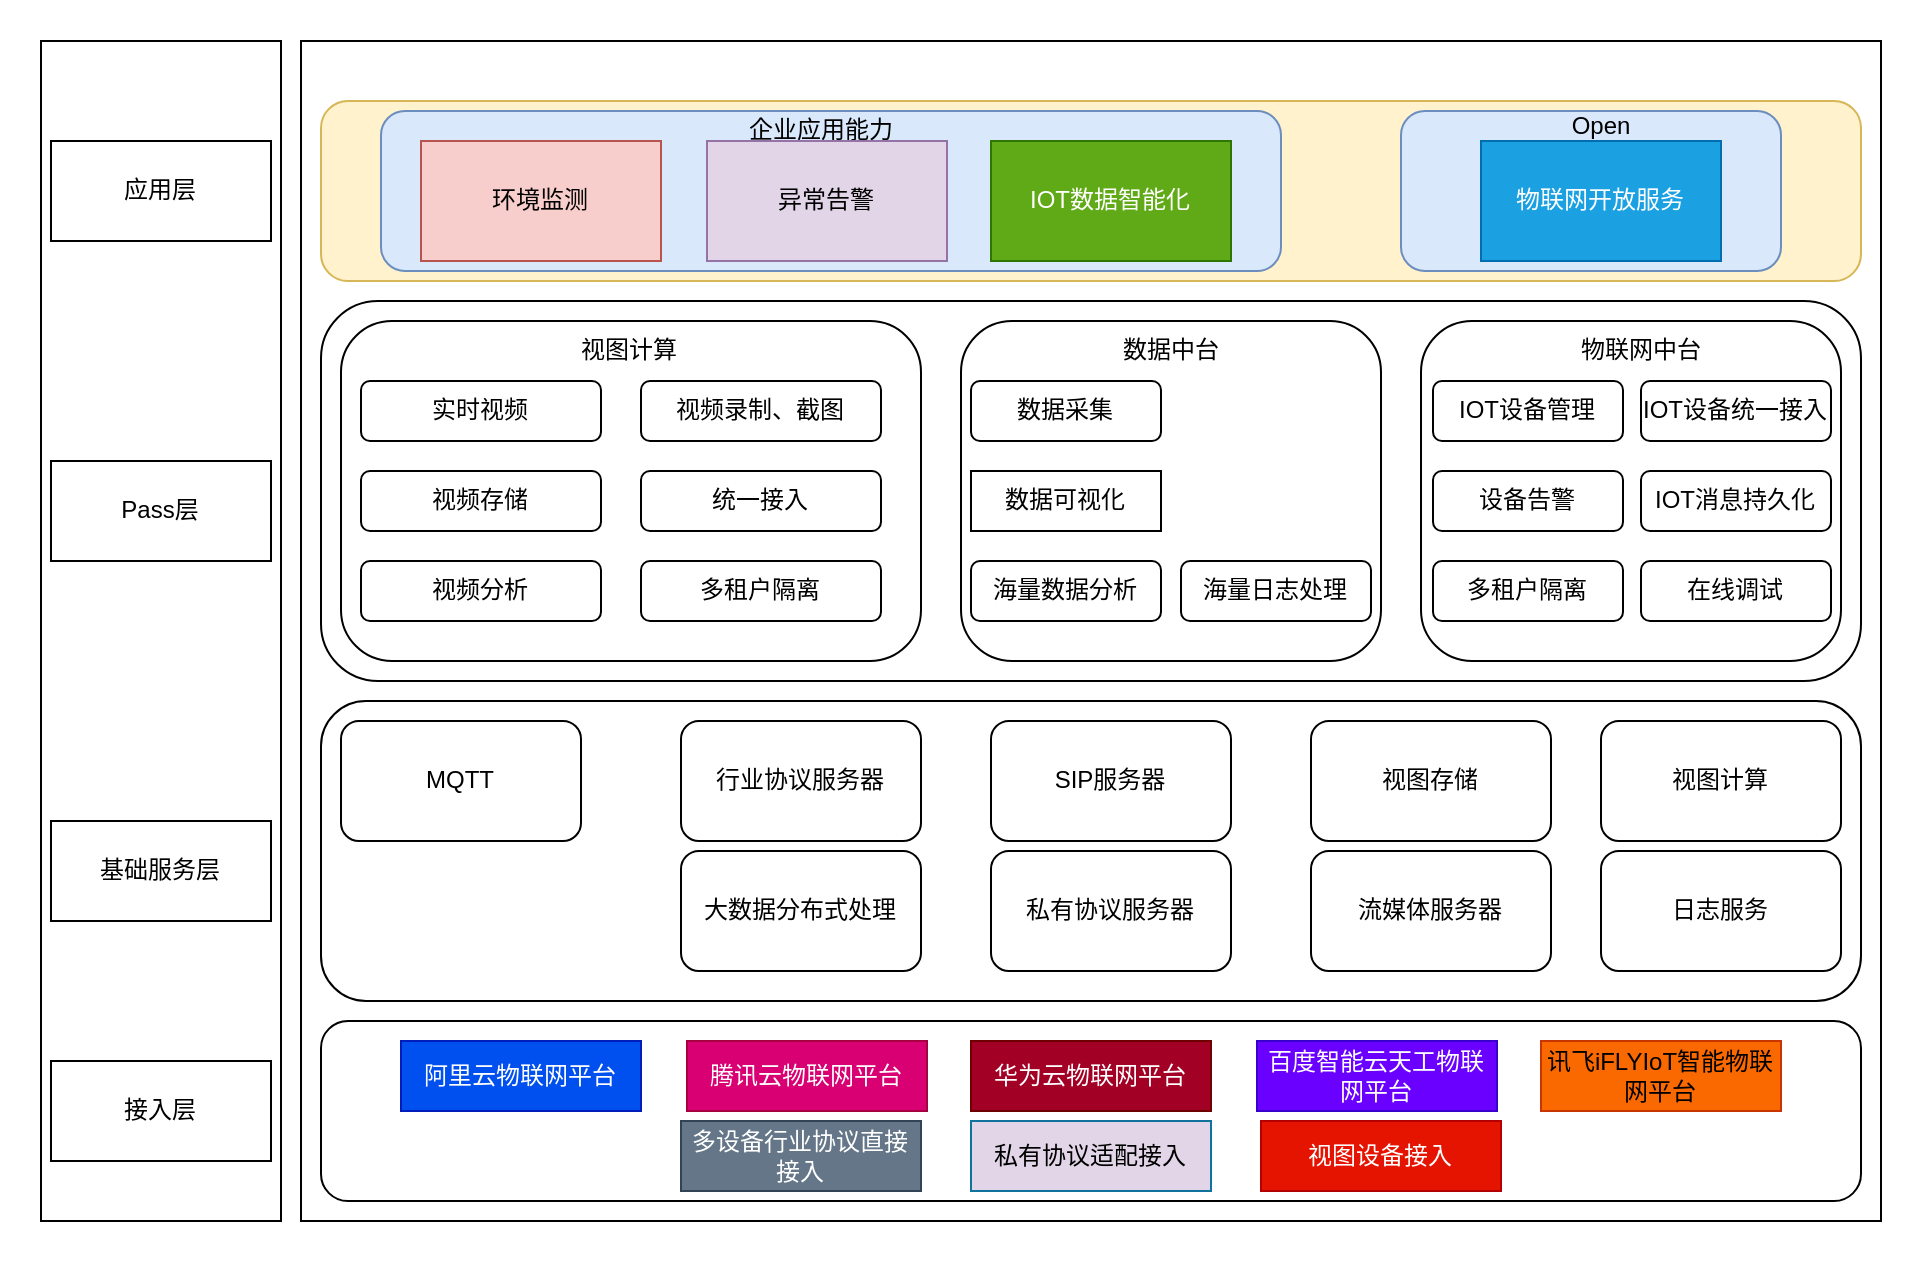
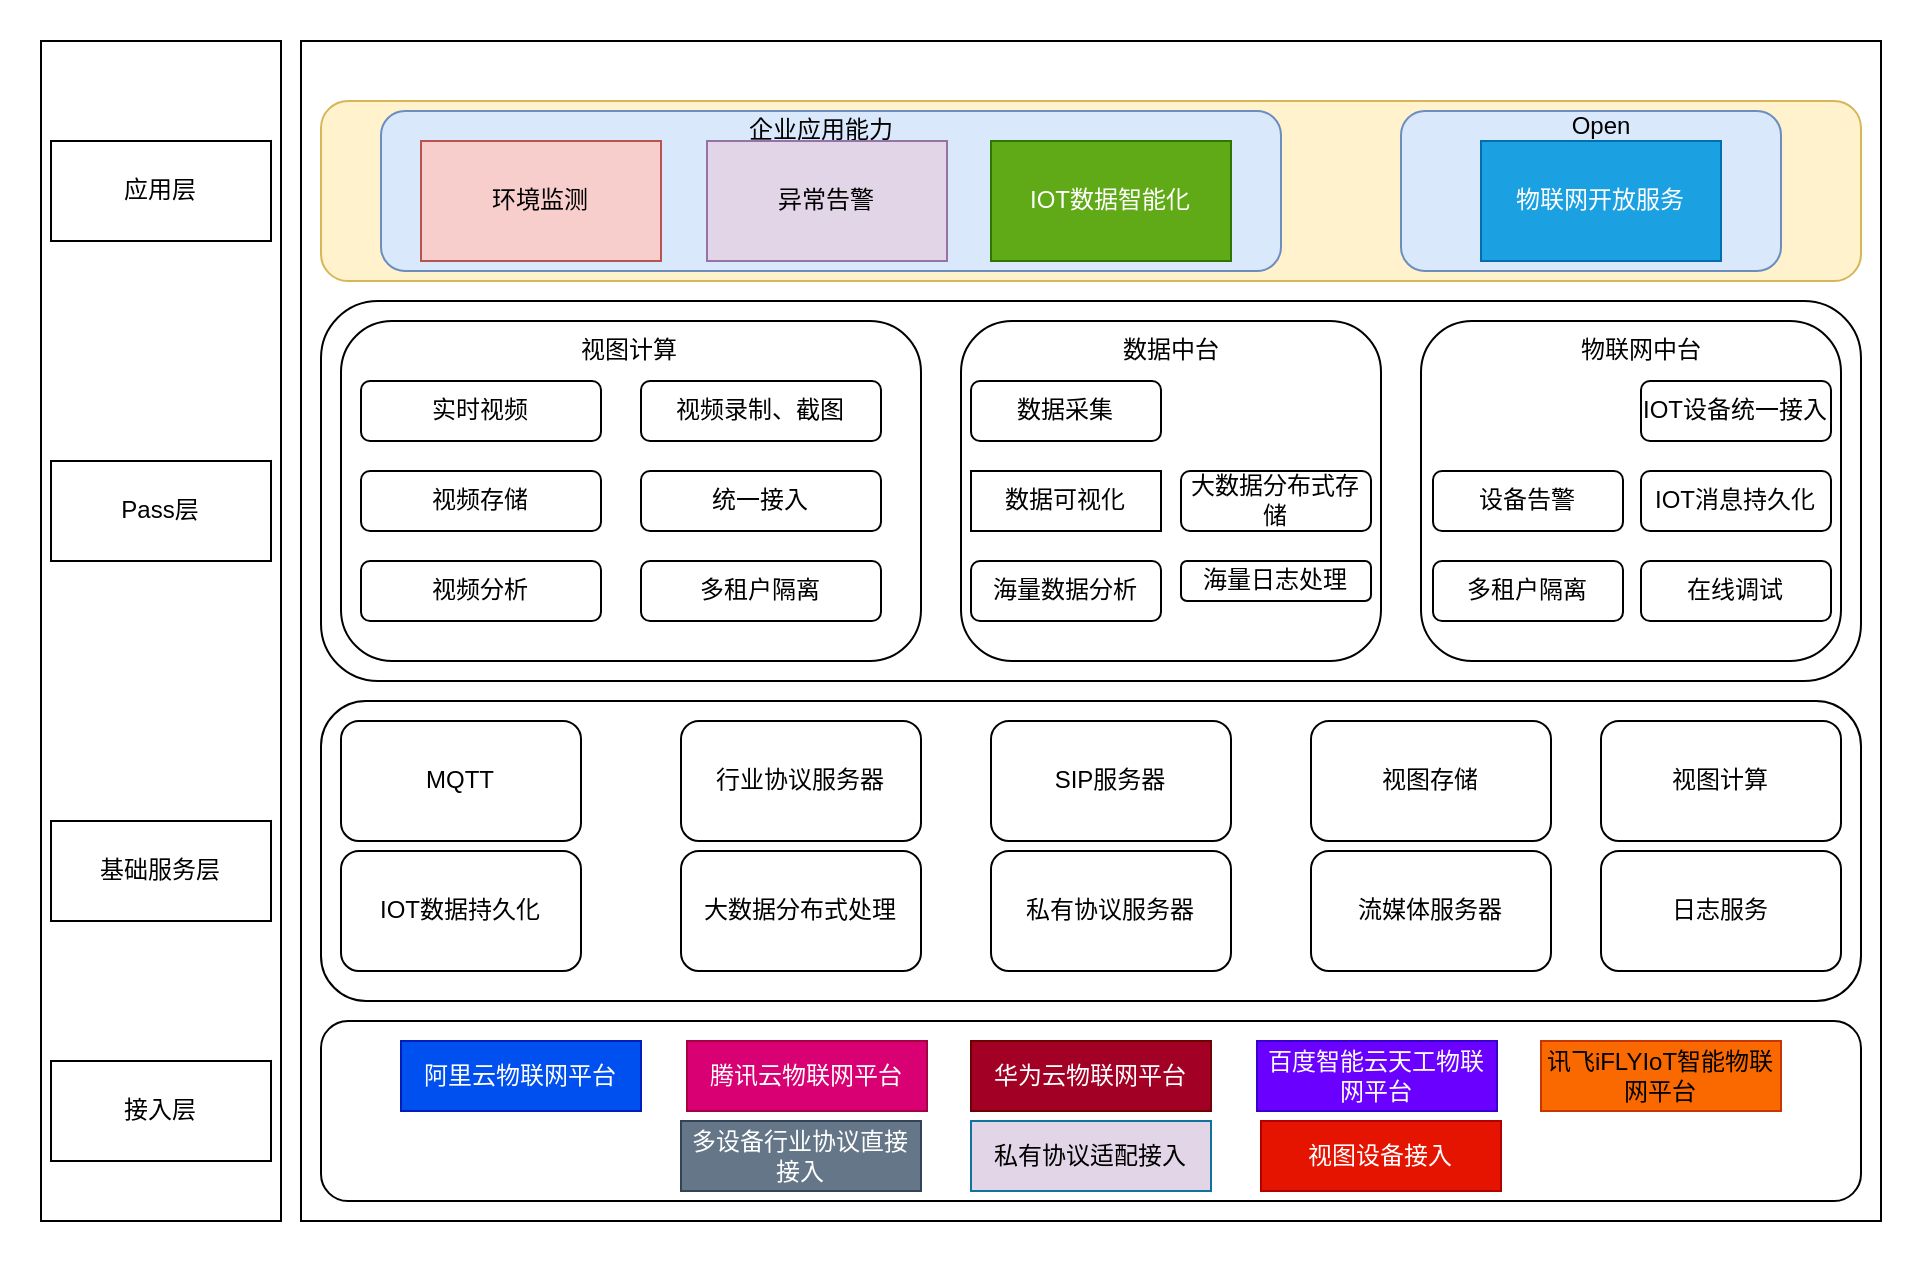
node "IOT设备管理": removed
node "大数据分布式存储": added
node "海量日志处理": size 190x60 -> 190x40
node "IOT数据持久化": added
